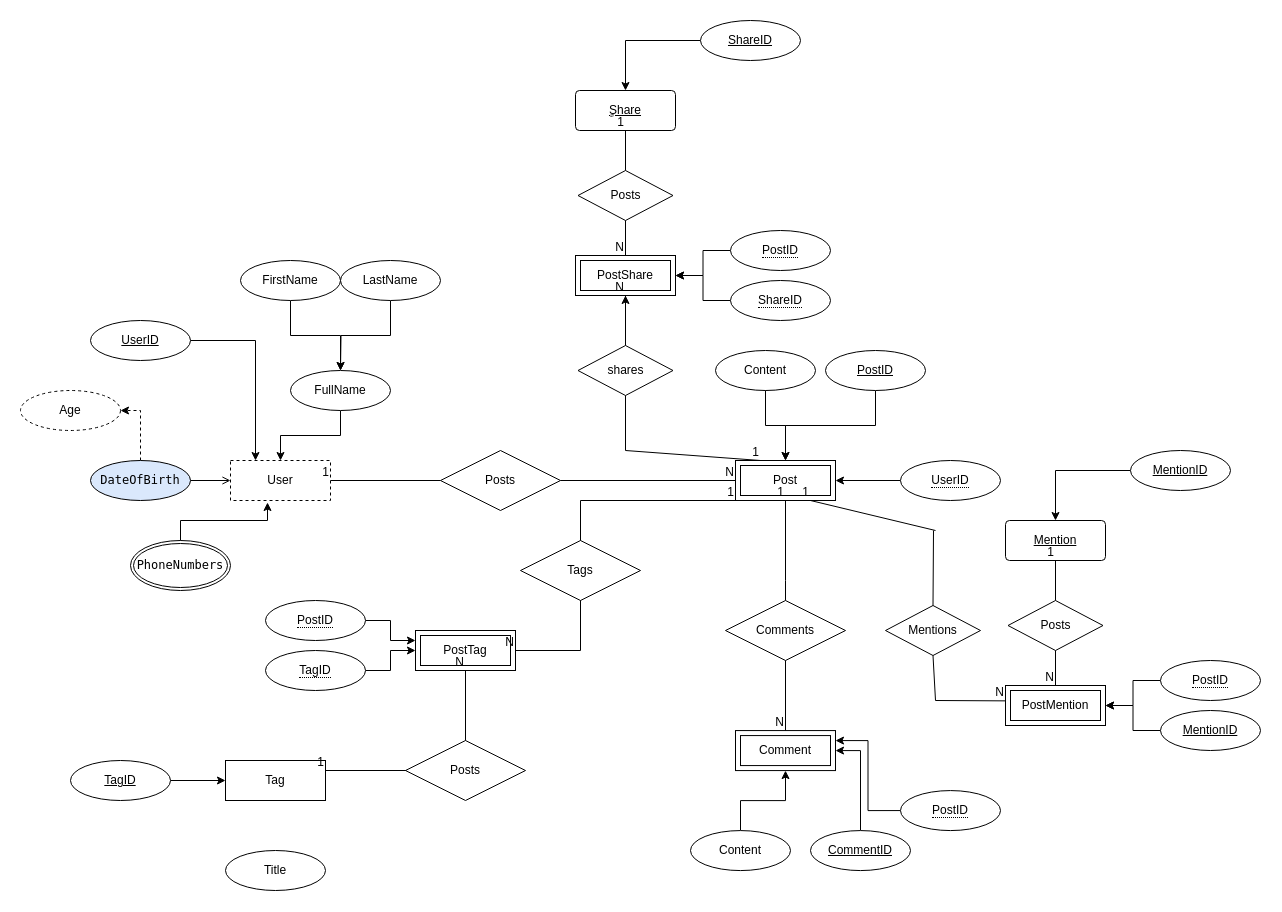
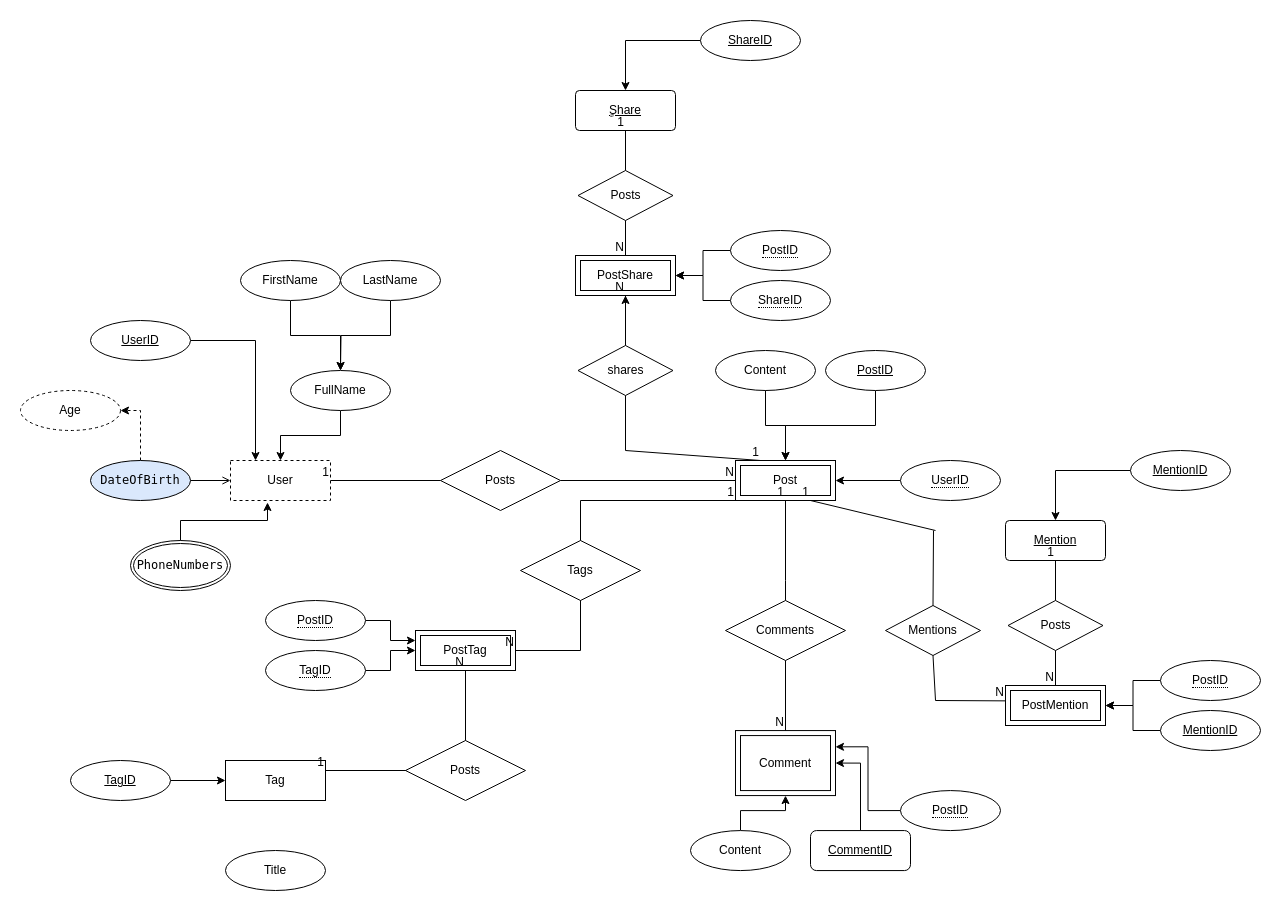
node "Comment": size 100x40 -> 100x65
node "CommentID": shape ellipse -> rounded rectangle
